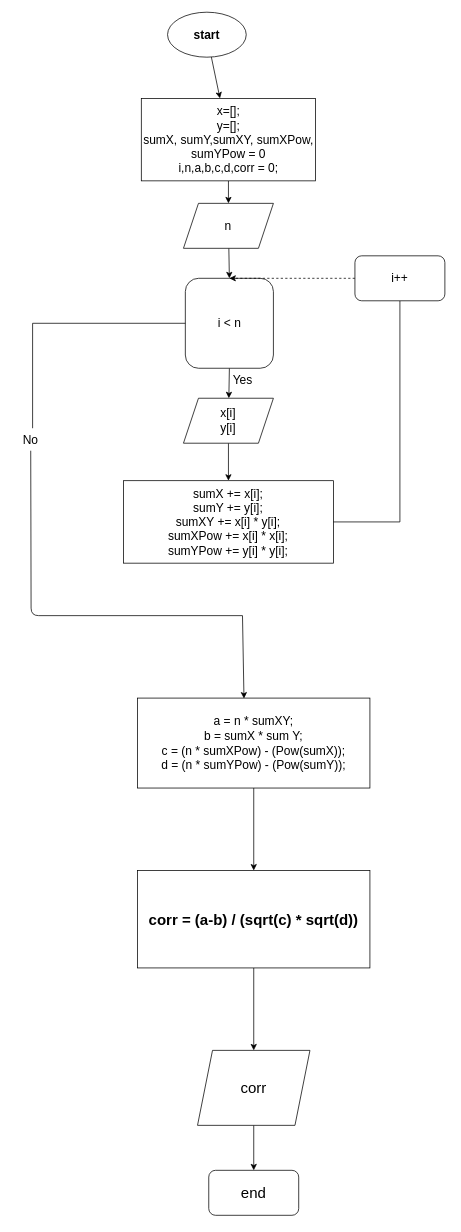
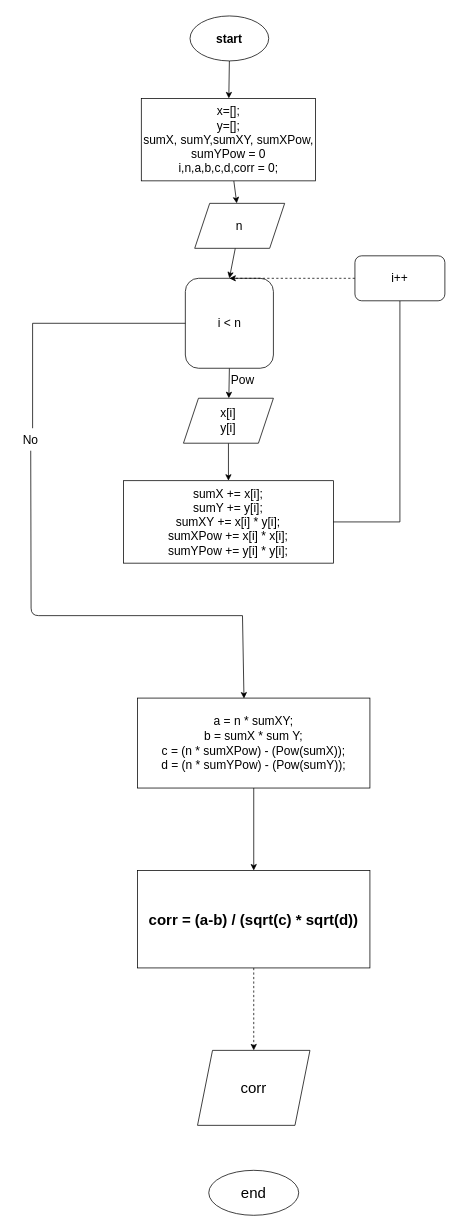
node "start": moved (207, 34) -> (230, 38)
node "n": moved (229, 225) -> (240, 225)
node "Yes": label "Yes" -> "Pow"
edge "corr = (a-b) / (sqrt(c) * sqrt(d))" -> "corr": style solid -> dashed
edge "corr" -> "end": removed
node "end": shape rounded rectangle -> ellipse
